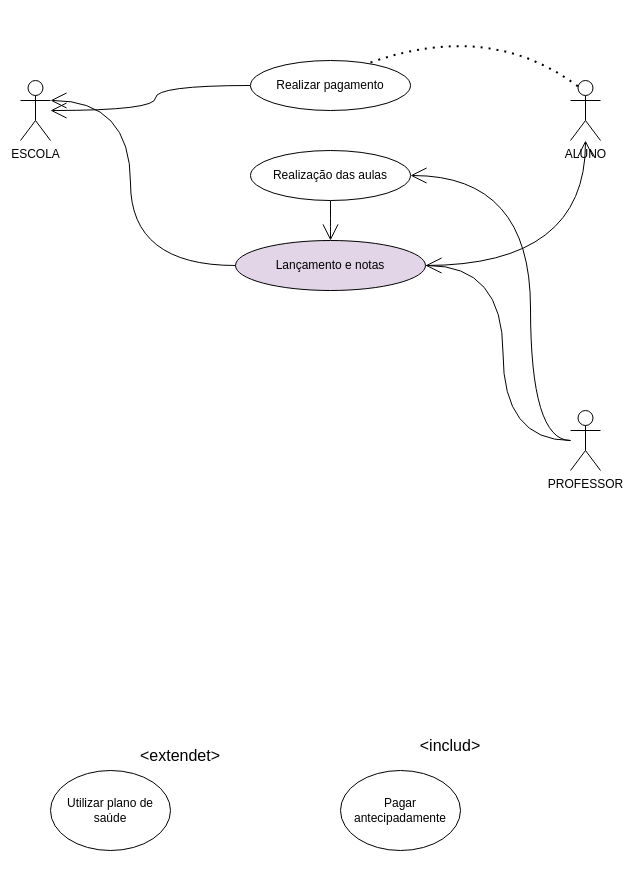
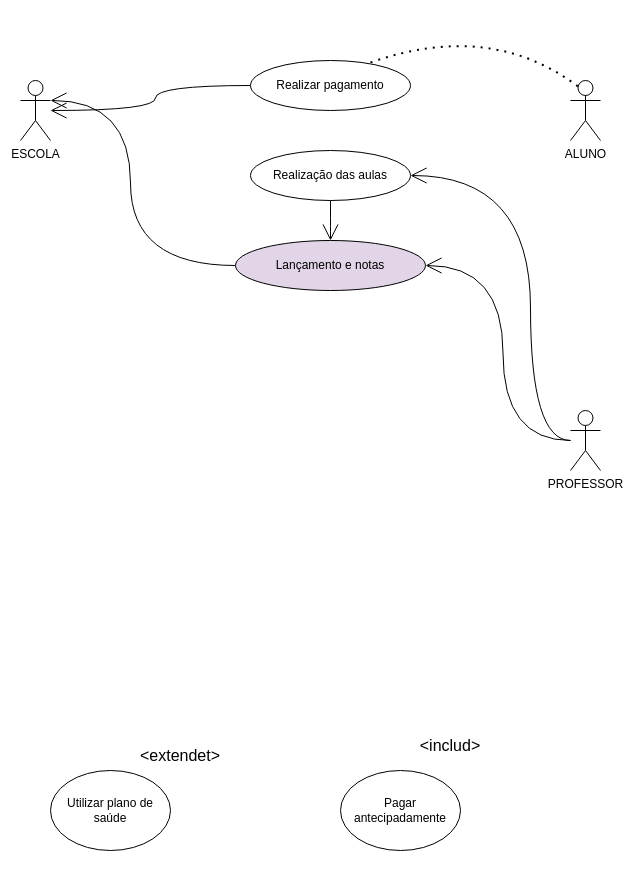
edge "Lançamento e notas" -> "ALUNO": removed
